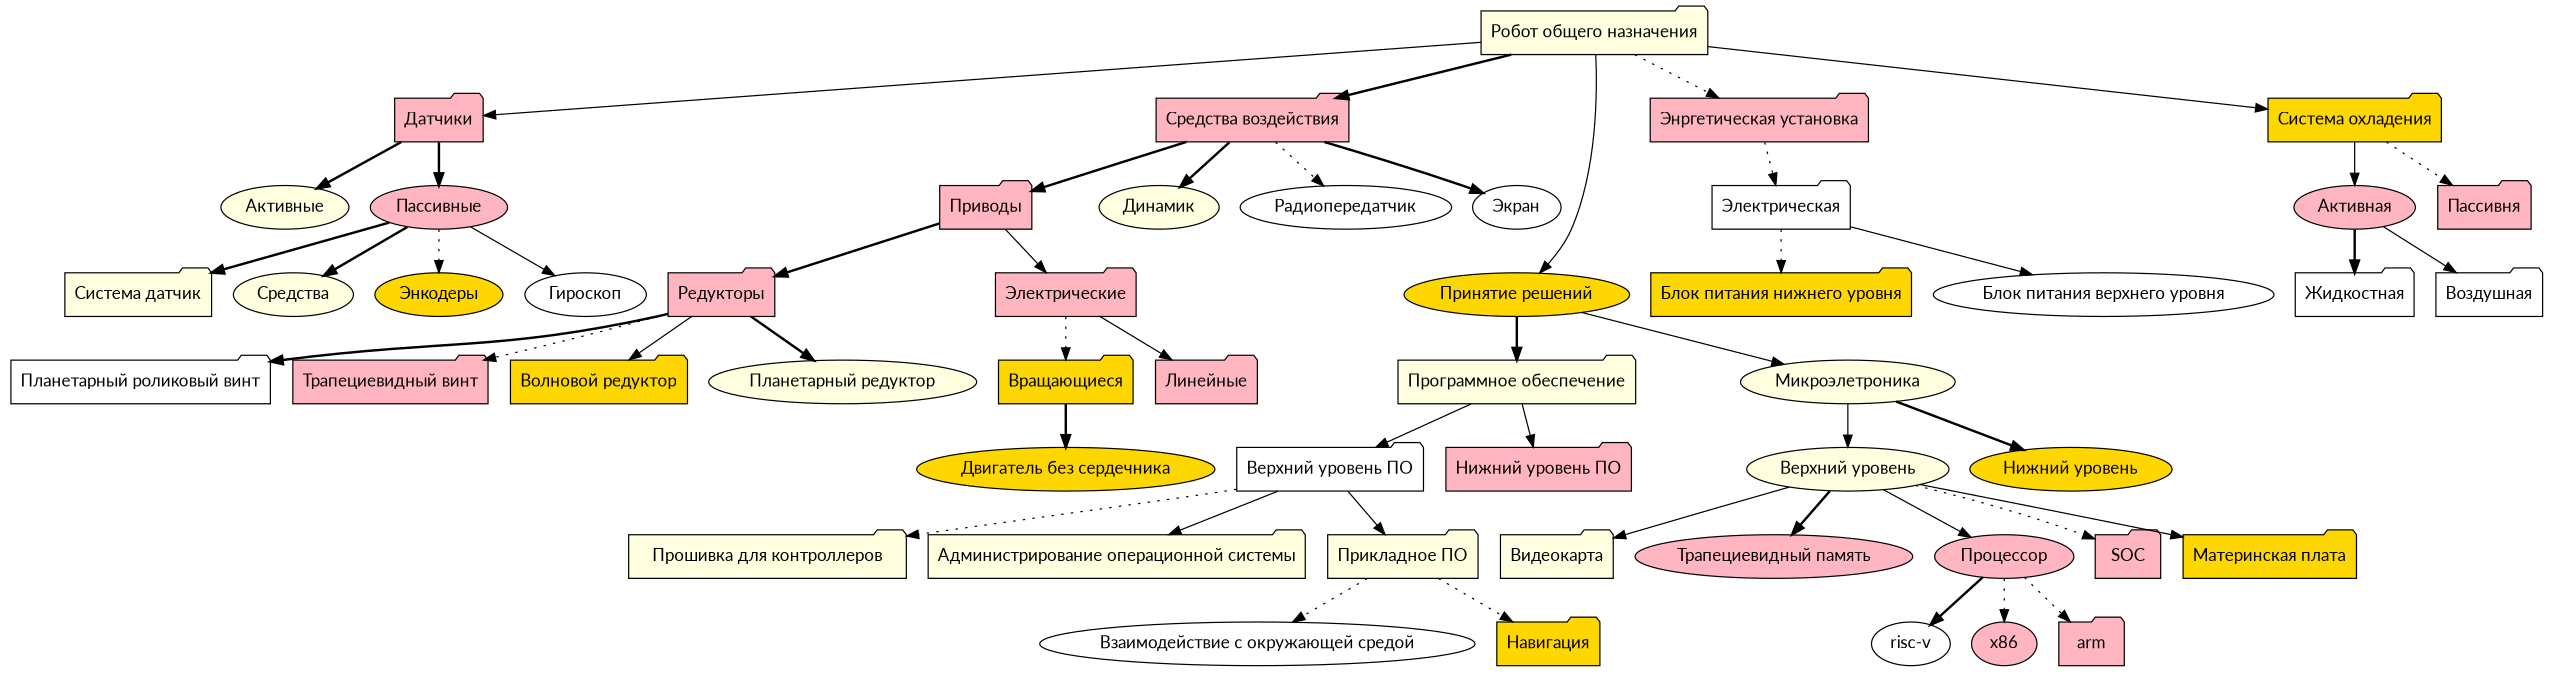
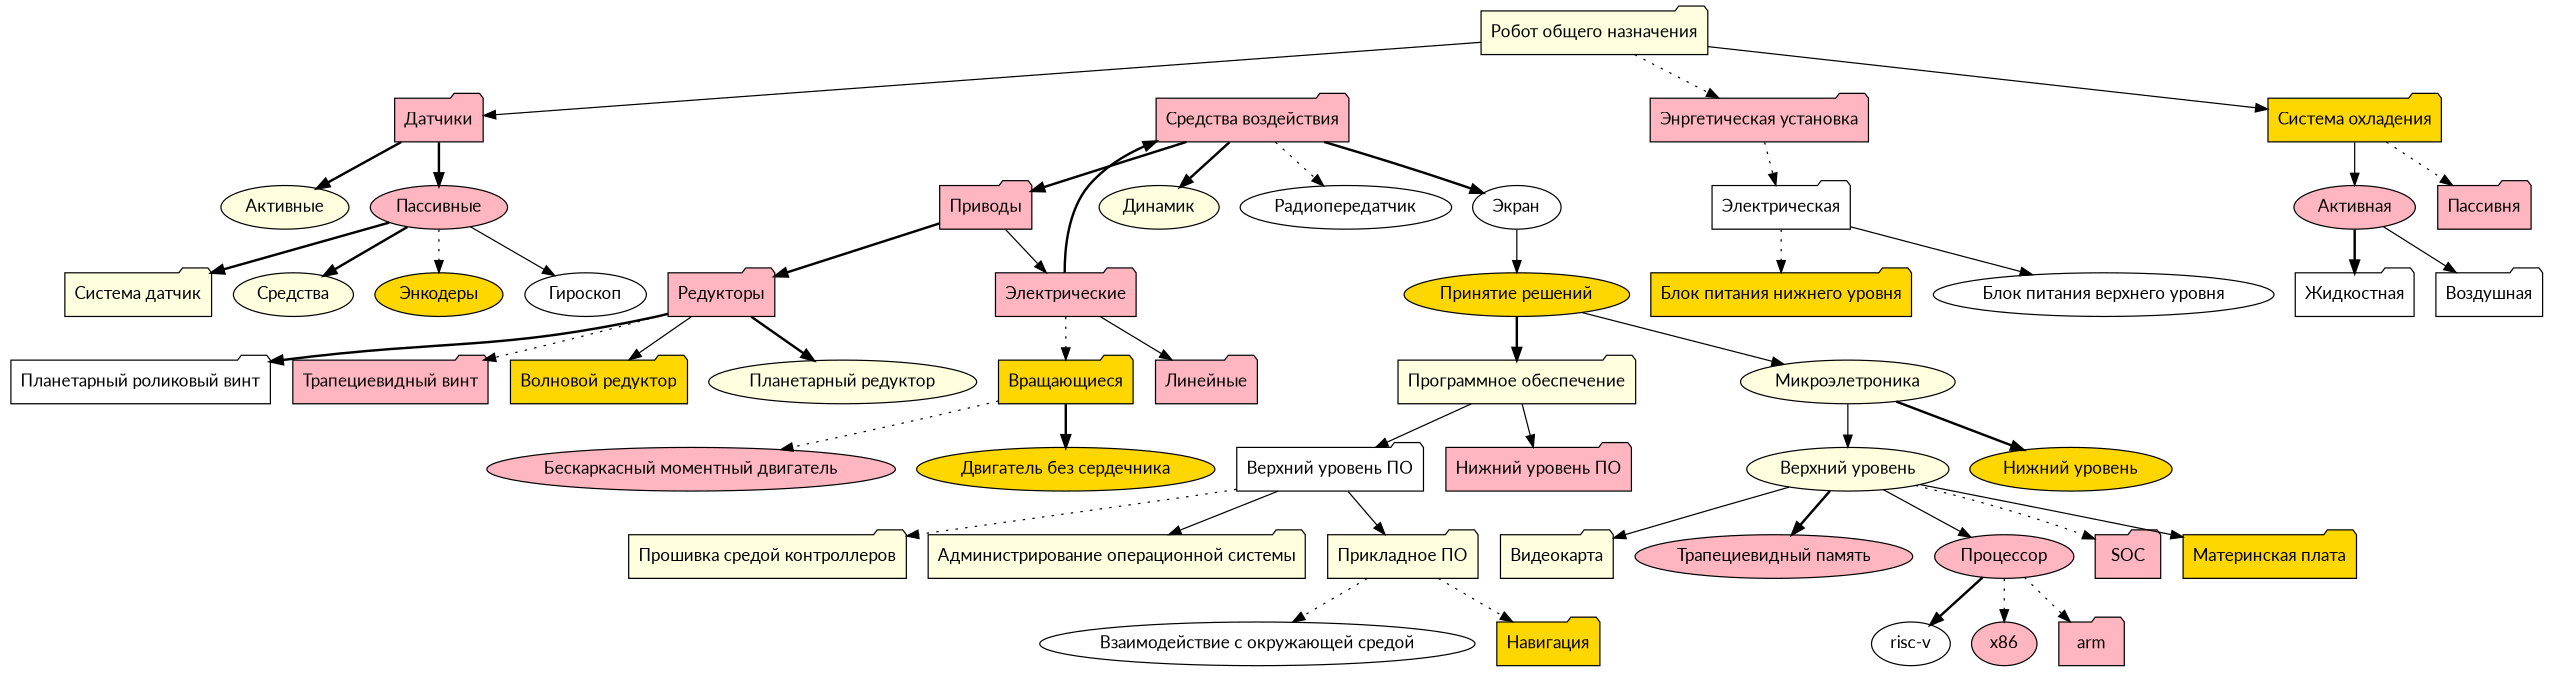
edge "Робот общего назначения" -> "Средства воздействия": now "Электрические" -> "Средства воздействия"
edge "Робот общего назначения" -> "Принятие решений": now "Экран" -> "Принятие решений"
node "Бескаркасный моментный двигатель": added
node "Прошивка для контроллеров": label "Прошивка для контроллеров" -> "Прошивка средой контроллеров"
